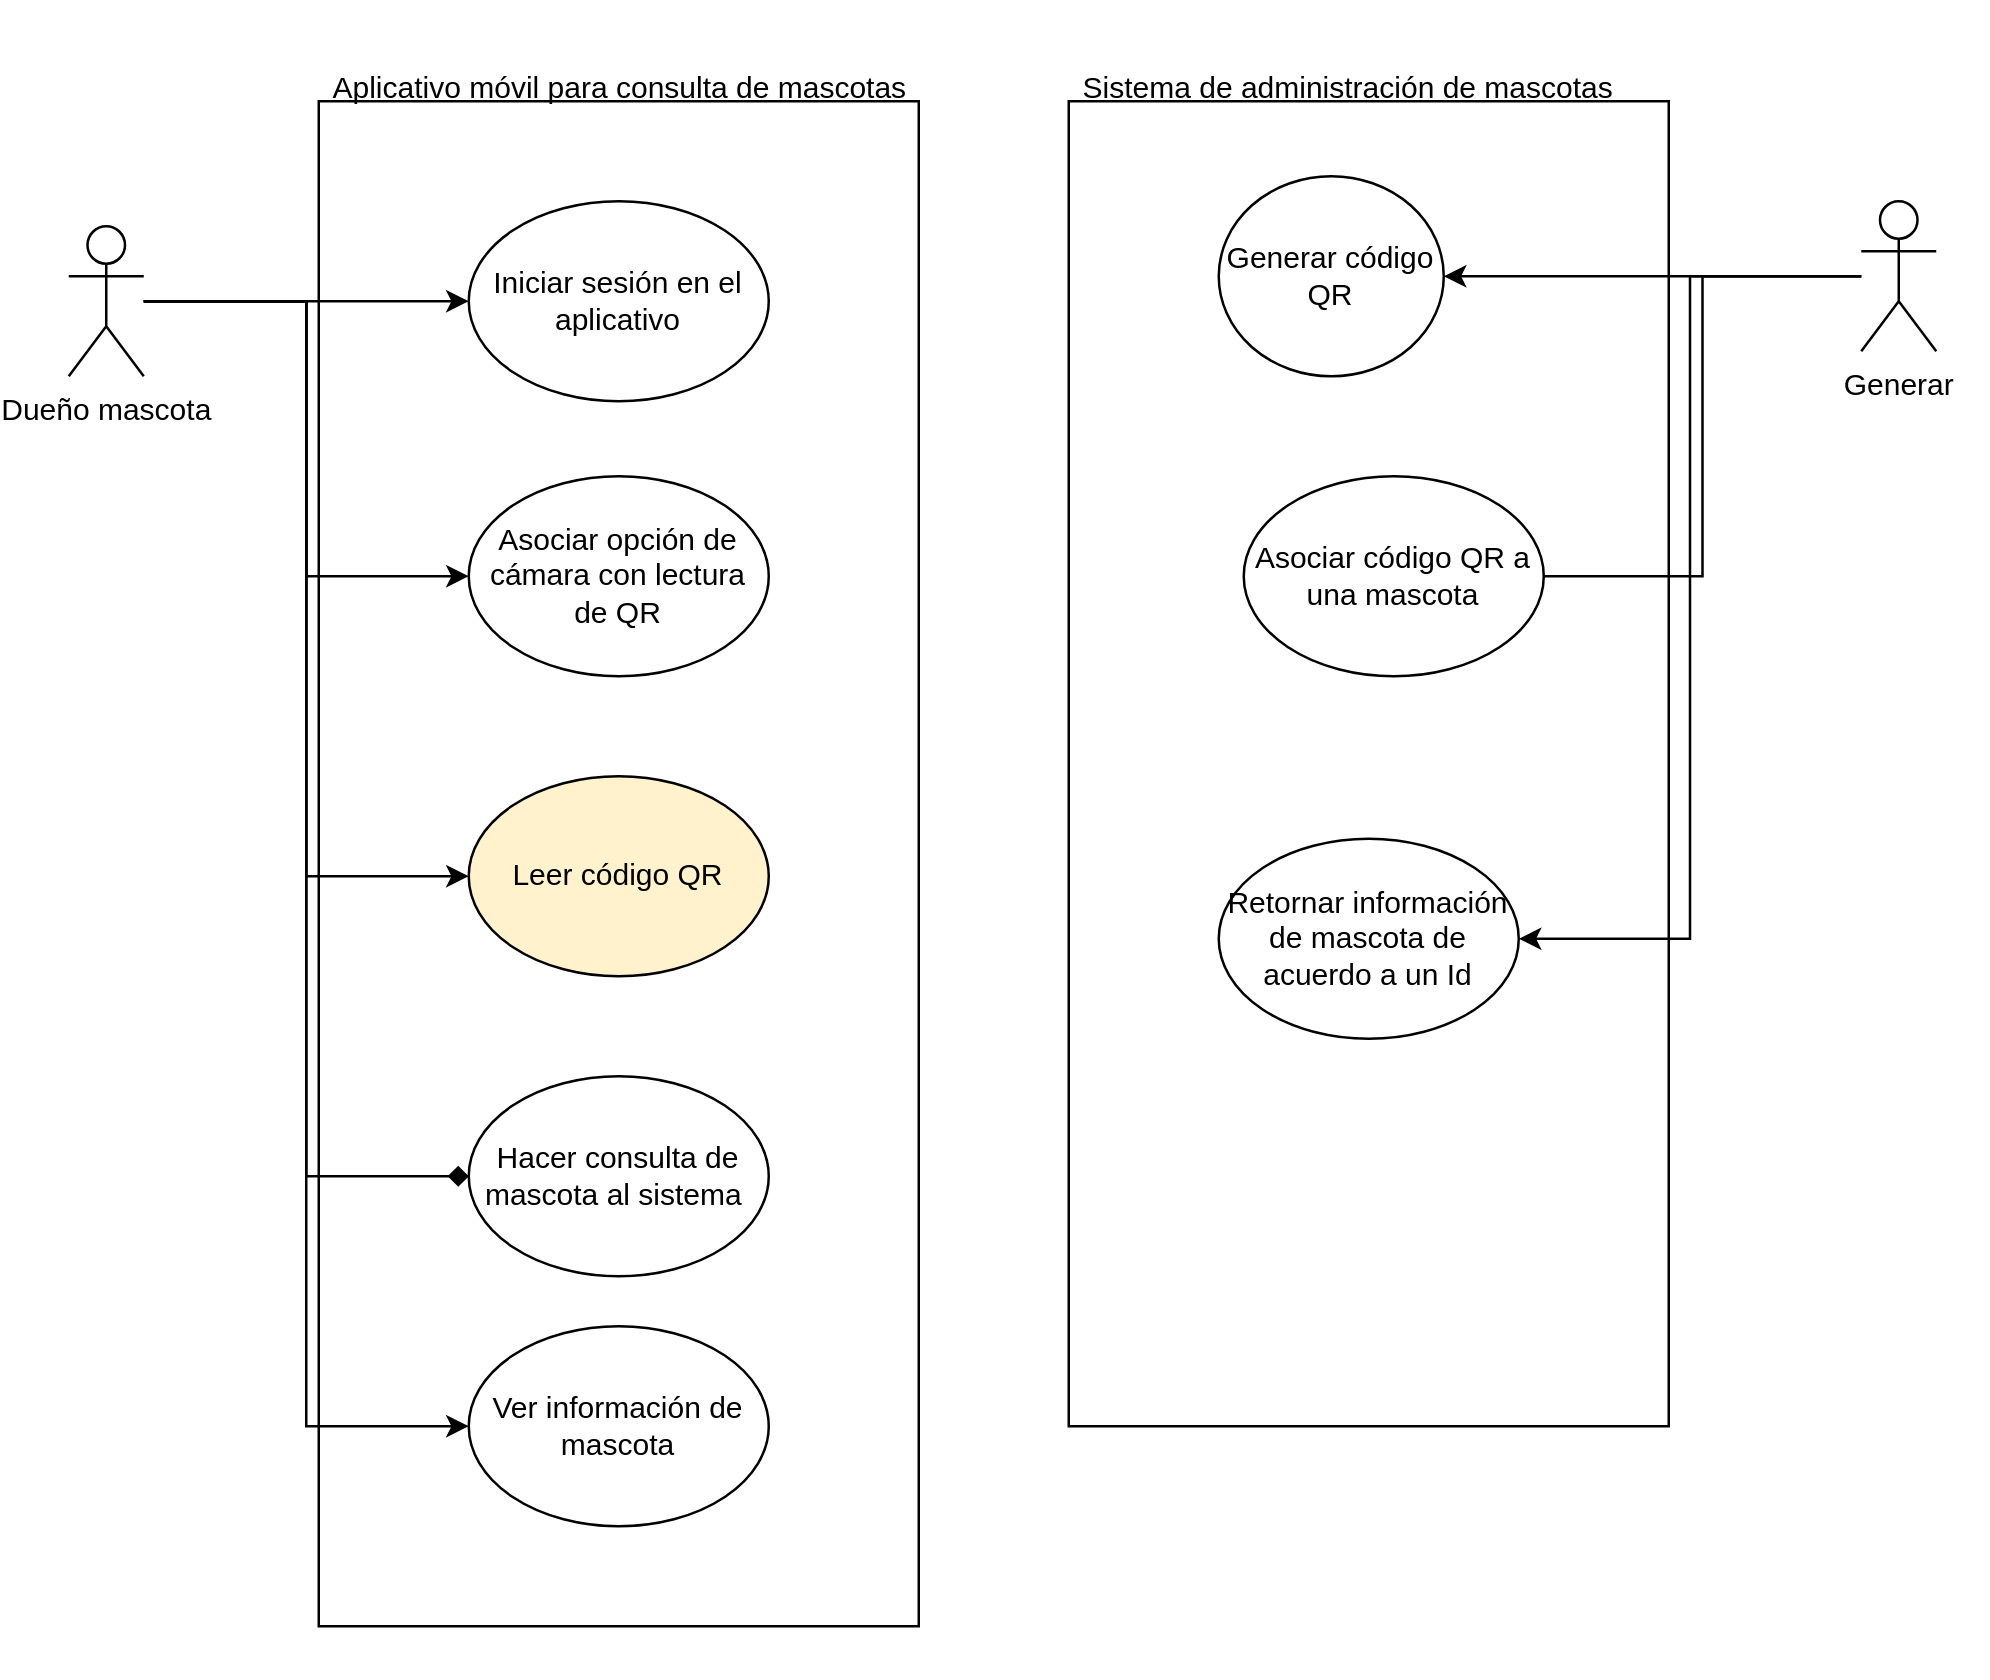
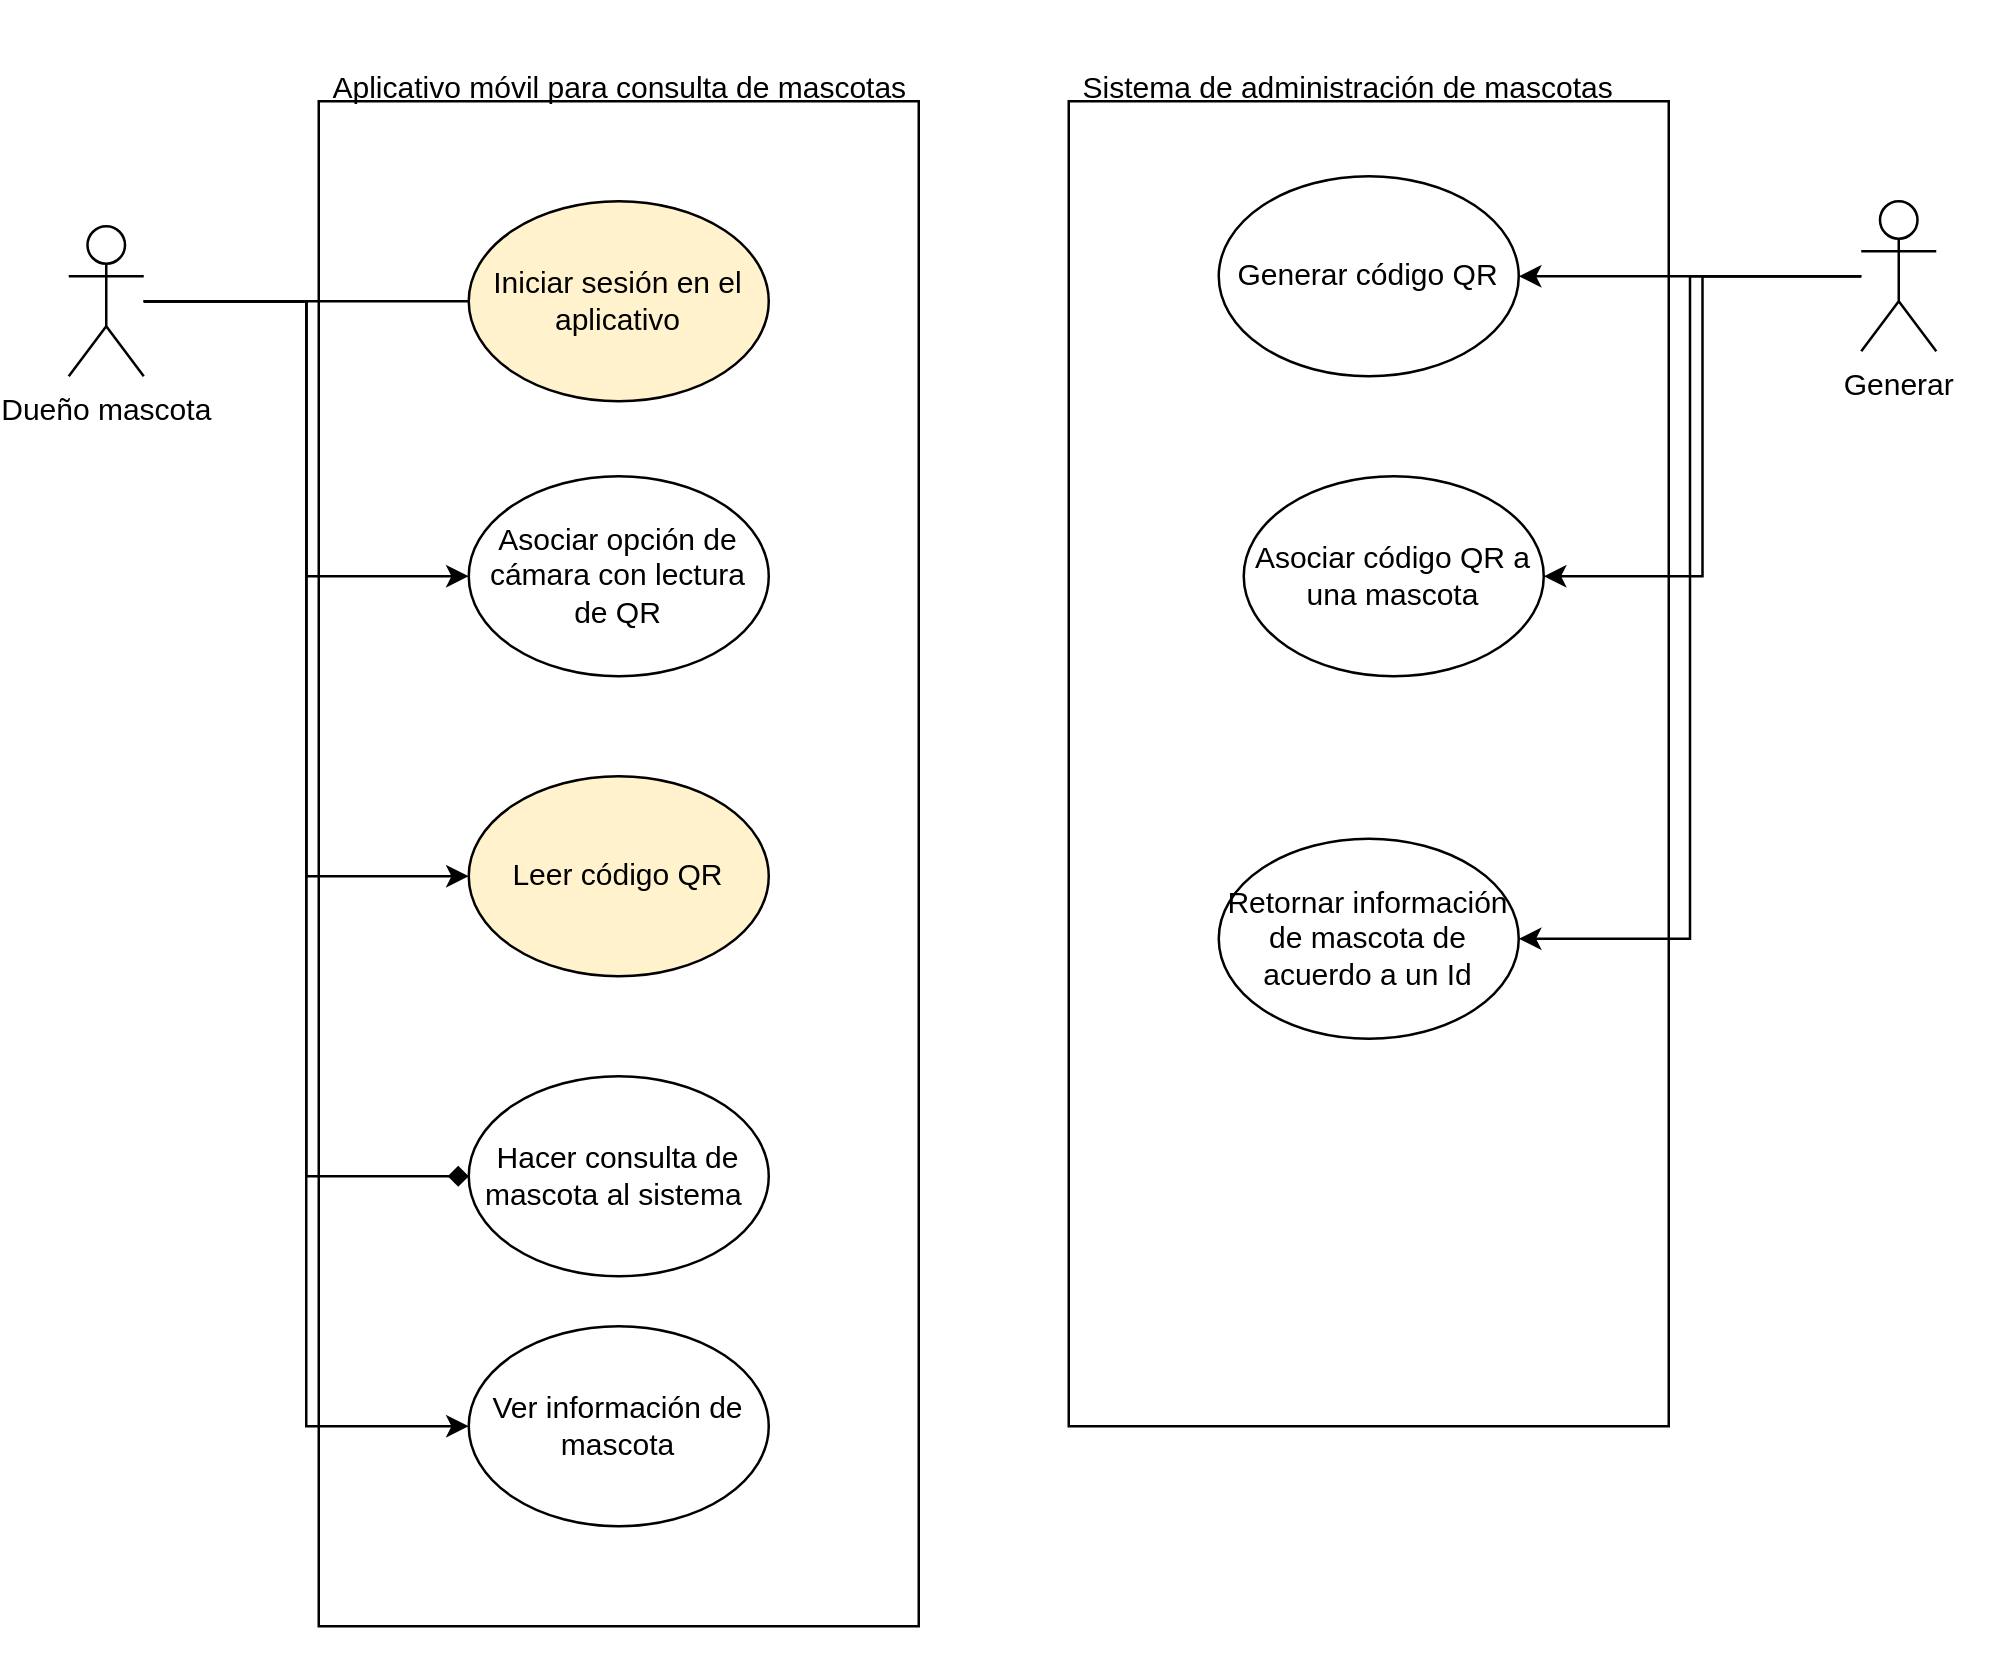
node "Generar código QR": size 225x200 -> 300x200
edge "Dueño mascota" -> "Iniciar sesión en el aplicativo": arrowhead classic -> none
node "Iniciar sesión en el aplicativo": fillcolor #ffffff -> #fff2cc
edge "Generar" -- "Asociar código QR a una mascota": arrowhead none -> classic
